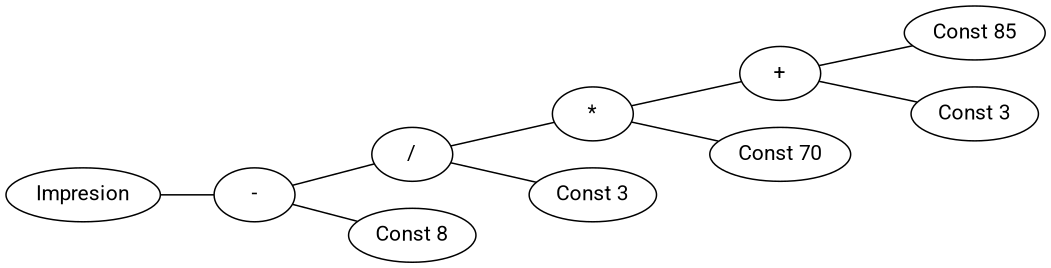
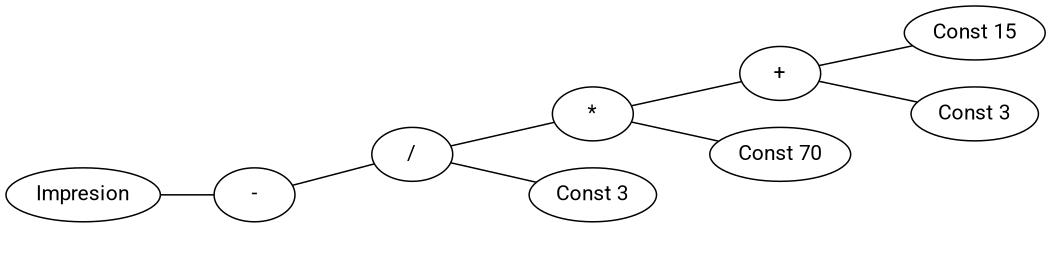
node "Const 85": label "Const 85" -> "Const 15"
node "Const 8": removed
